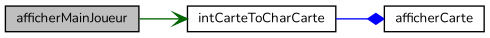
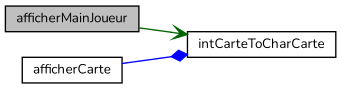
edge "intCarteToCharCarte" -> "afficherCarte": reversed
